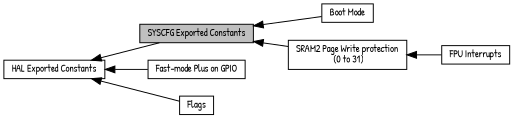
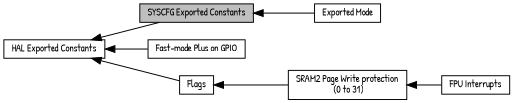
node "Boot Mode": label "Boot Mode" -> "Exported Mode"
edge "SRAM2 Page Write protection (0 to 31)" -> "SYSCFG Exported Constants": now "SRAM2 Page Write protection (0 to 31)" -> "Flags"
